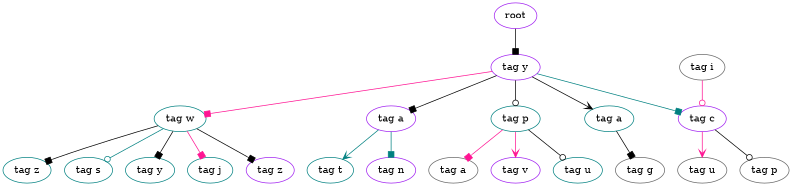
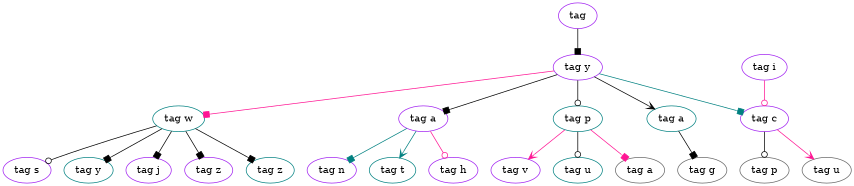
node "root": label "root" -> "tag"
node "tag i": color gray40 -> purple
edge "tag w" -> "tag j": color deeppink -> black
edge "tag w" -> "tag s": color teal -> black
node "tag s": color teal -> purple
node "tag j": color teal -> purple
node "tag h": added
